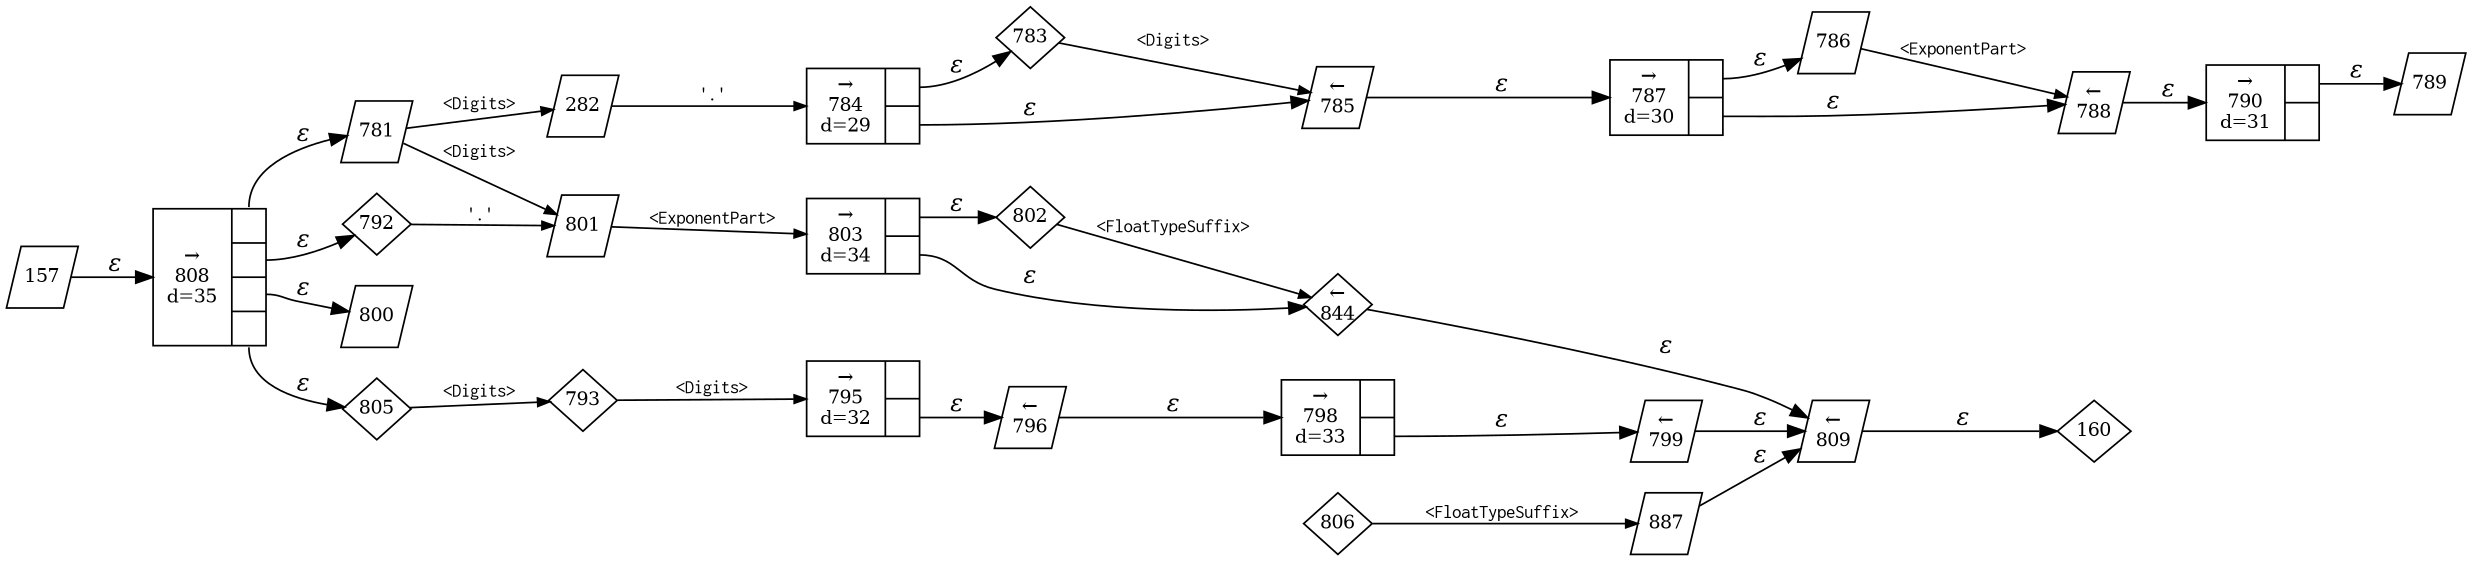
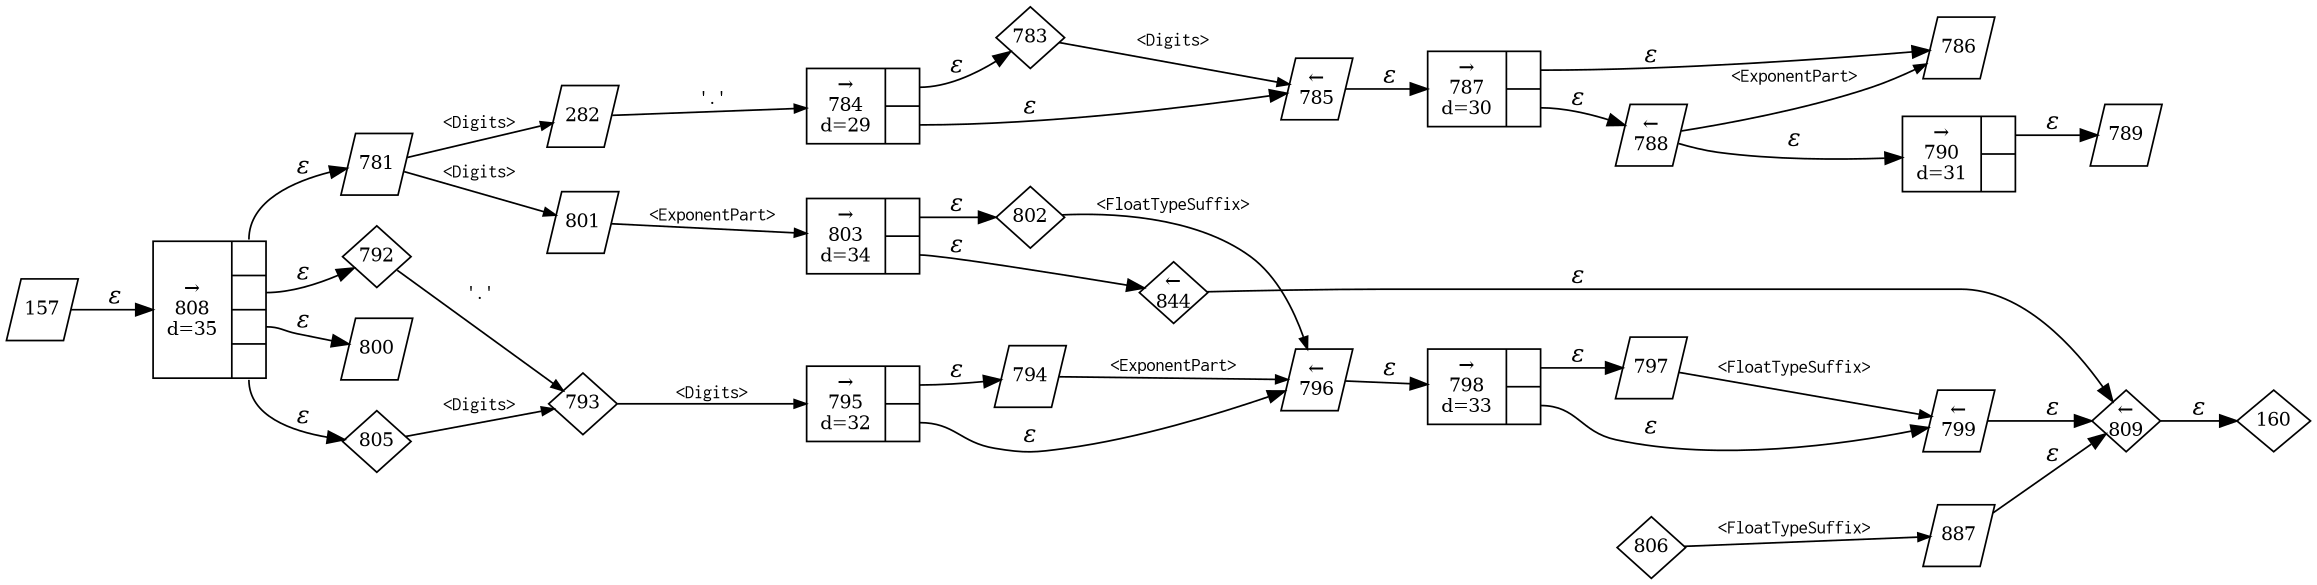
edge "786" -> "← 788": reversed
edge "792" -> "801": now "792" -> "793"
edge "802" -> "← 844": now "802" -> "← 796"
node "797": added
node "794": added
node "← 809": shape parallelogram -> diamond
